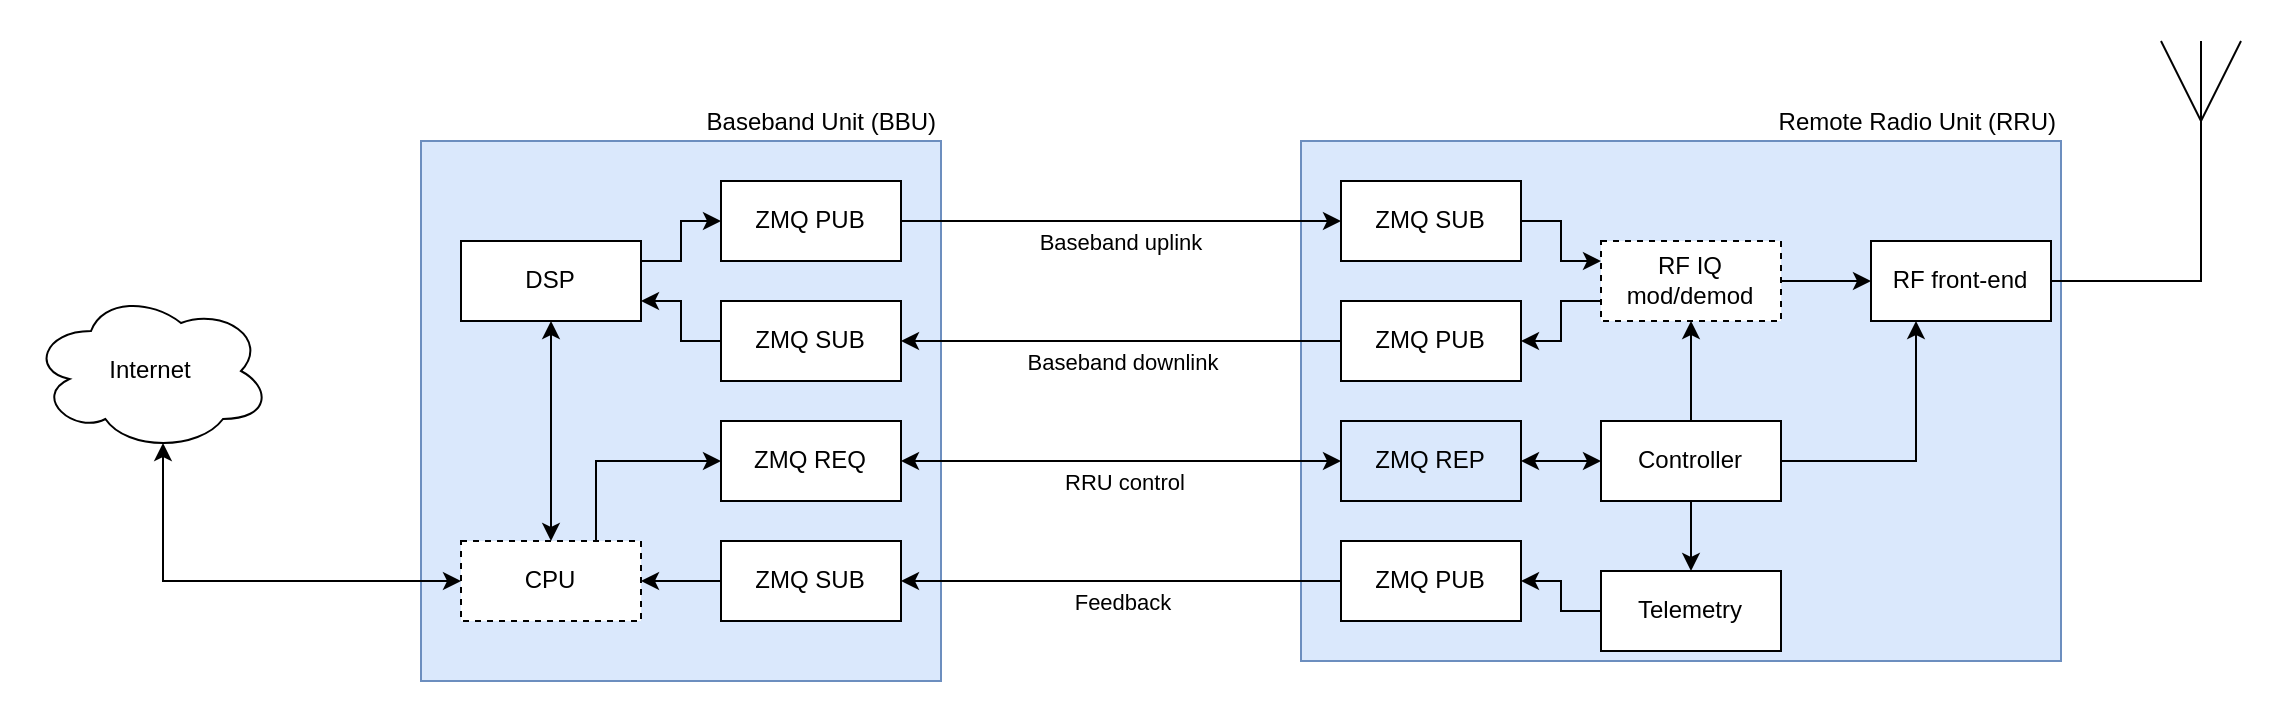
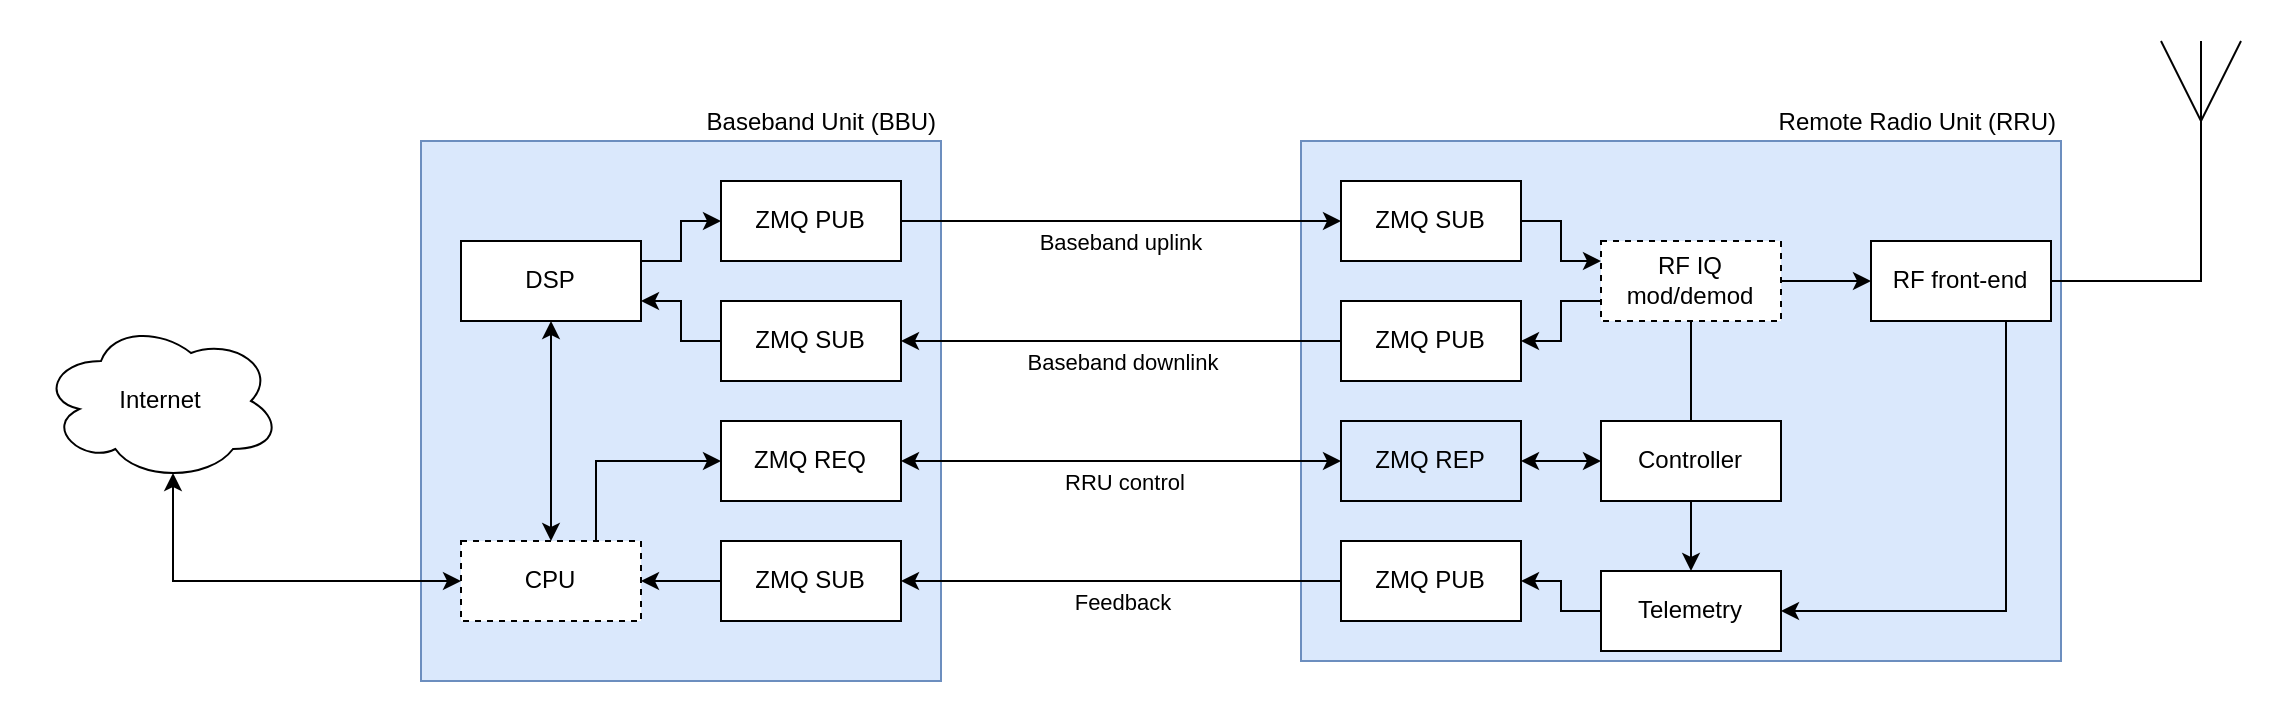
edge "Controller" -> "RF IQ mod/demod": arrowhead classic -> none
node "Internet": moved (151, 371) -> (161, 401)
edge "Controller" -> "RF front-end": removed
edge "RF front-end" -> "Telemetry": added
